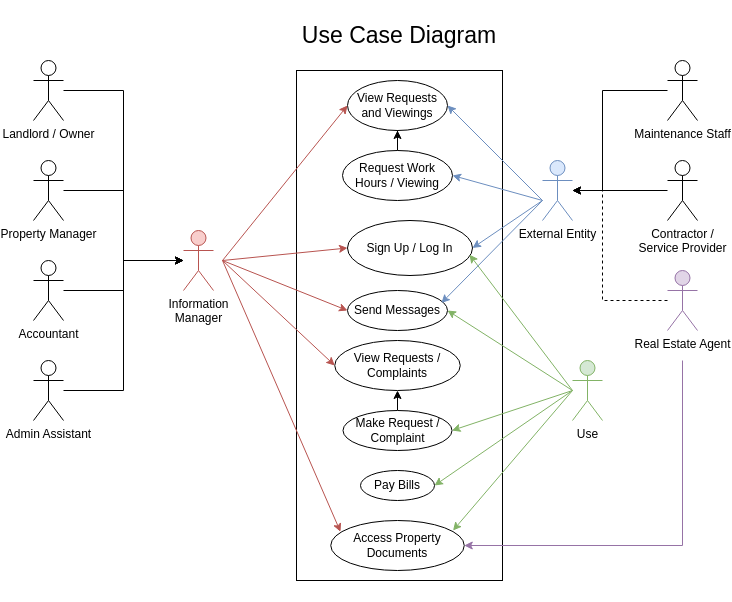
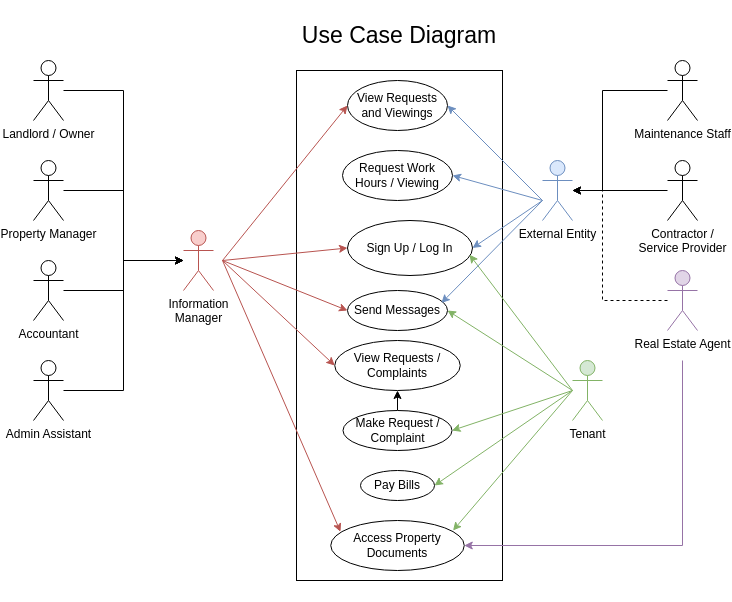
edge "Request Work Hours / Viewing" -> "View Requests and Viewings": removed
node "Use": label "Use" -> "Tenant"
